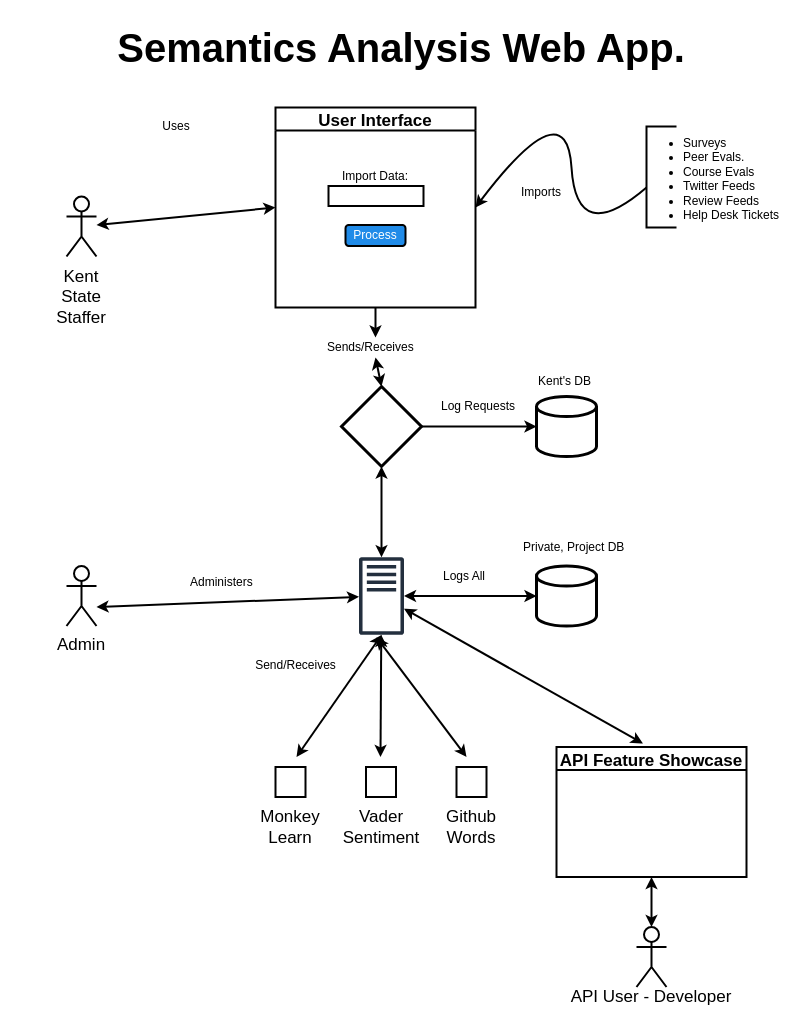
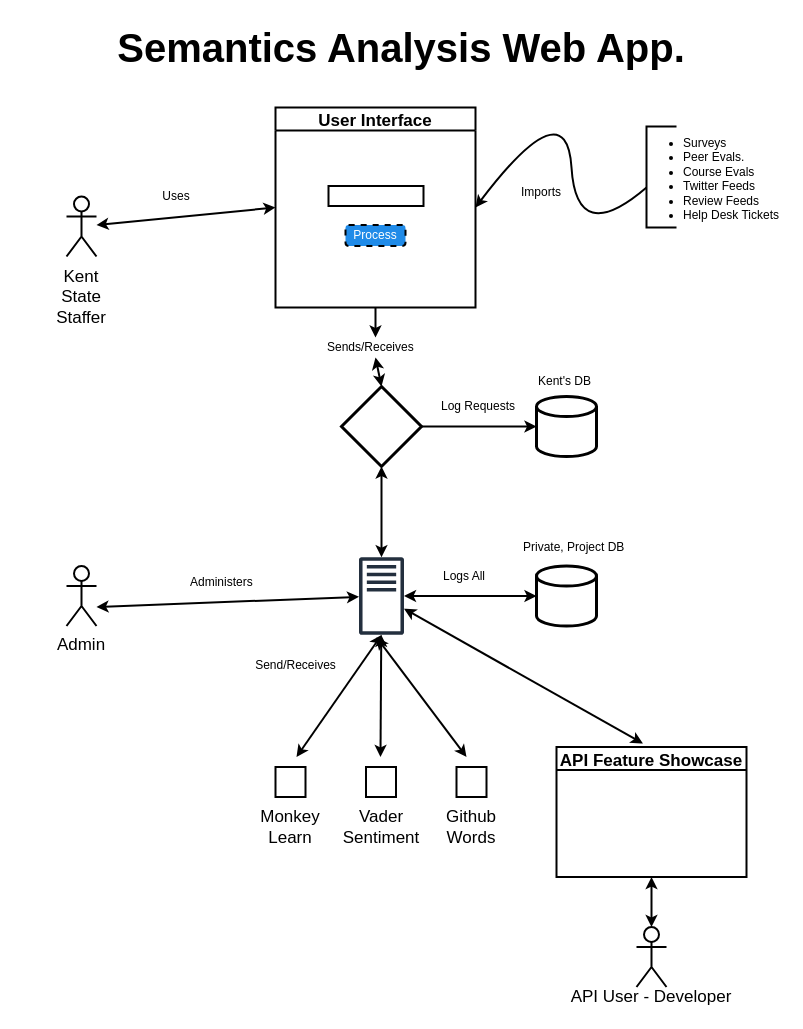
node "Uses": moved (177, 126) -> (177, 196)
node "Import Data:": removed
node "Process": style solid -> dashed
